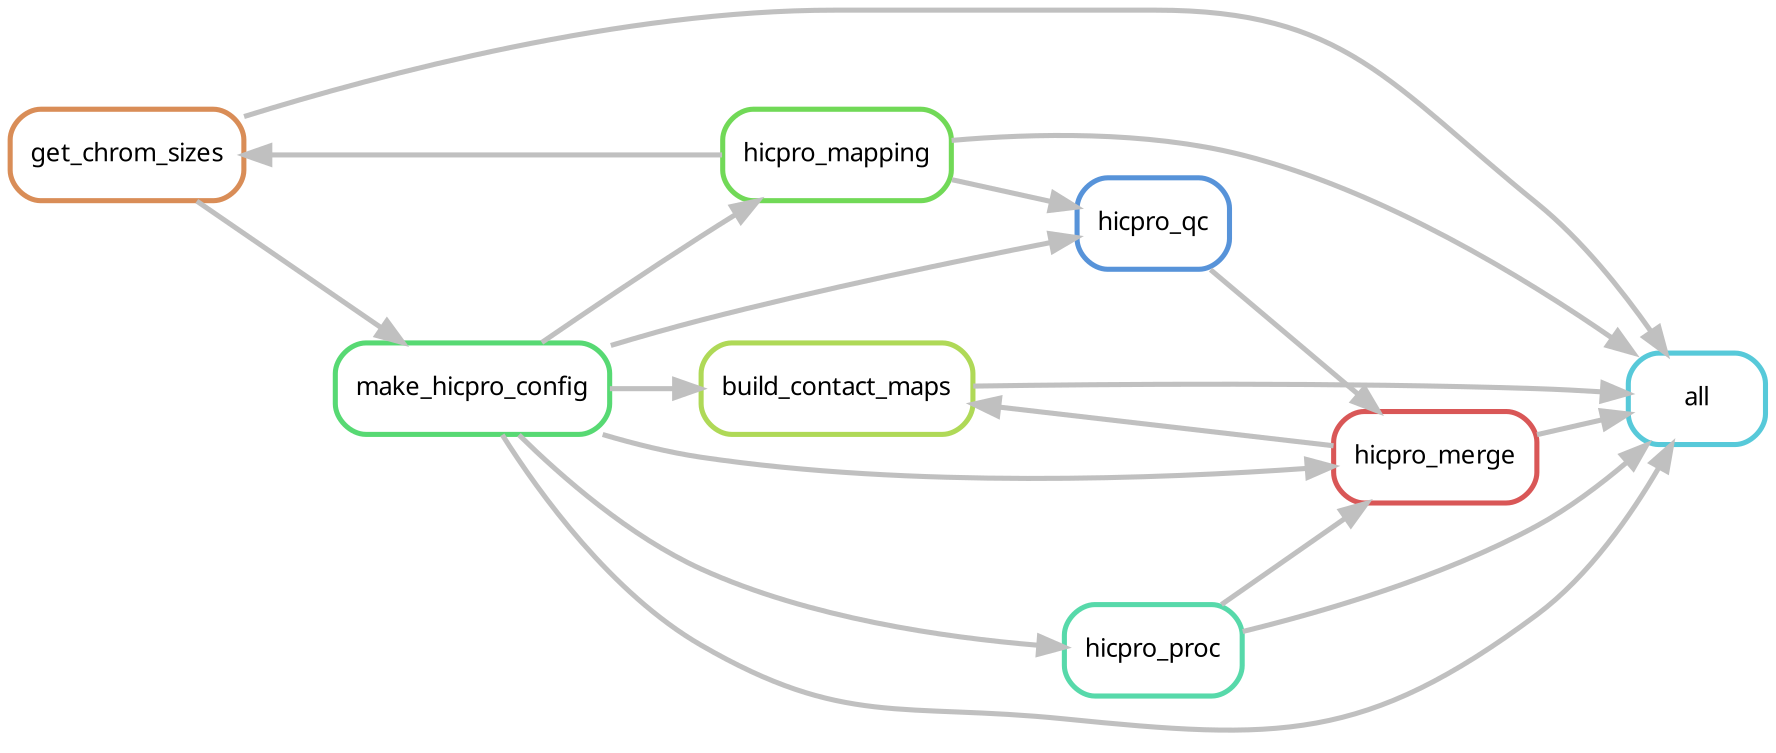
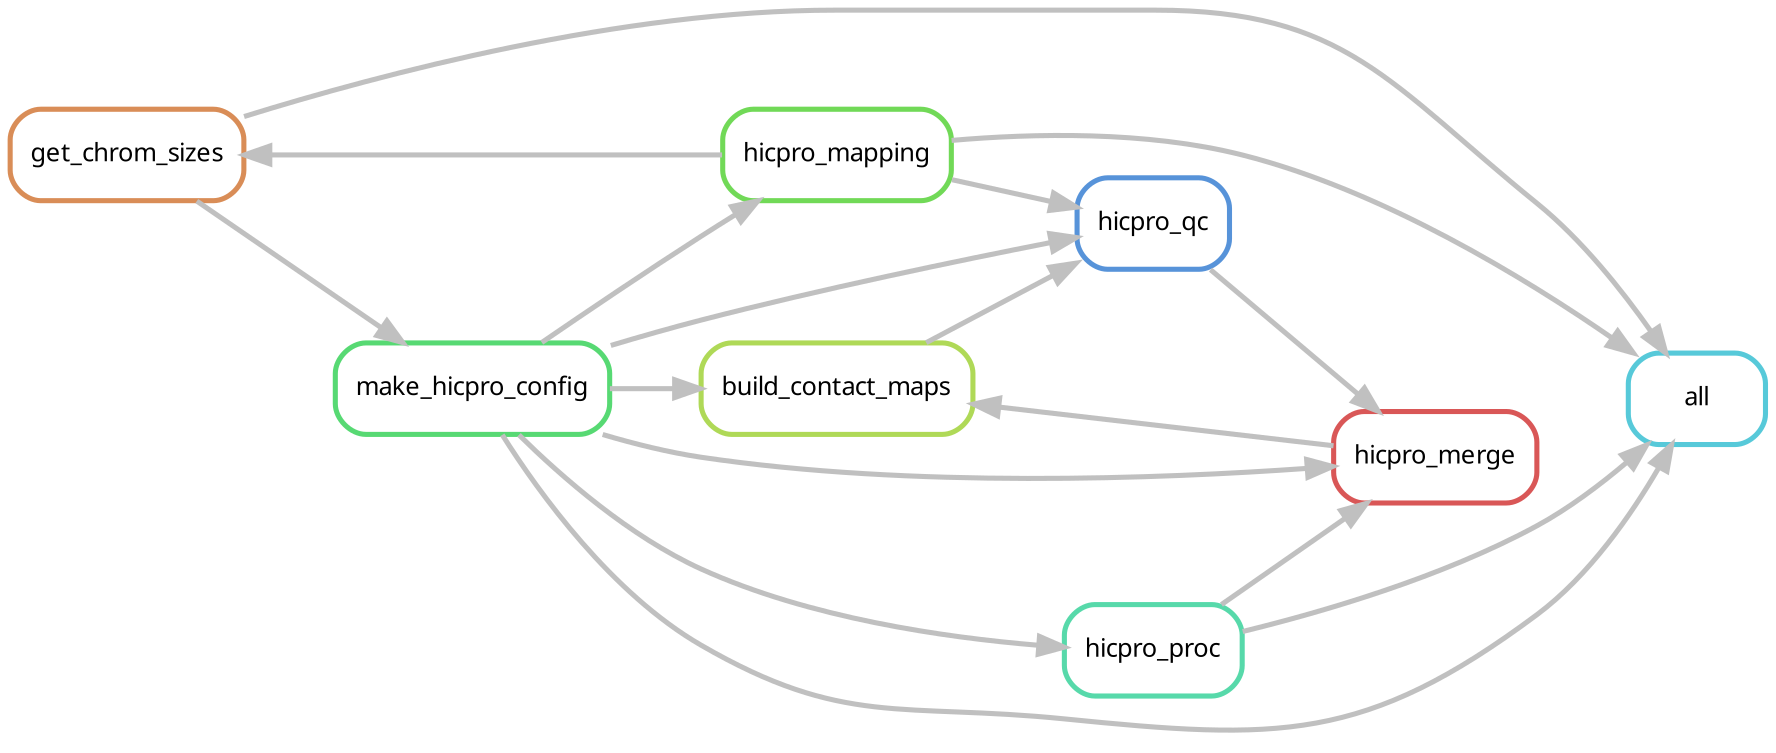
edge "build_contact_maps" -> "all": now "build_contact_maps" -> "hicpro_qc"
edge "hicpro_merge" -> "all": removed
